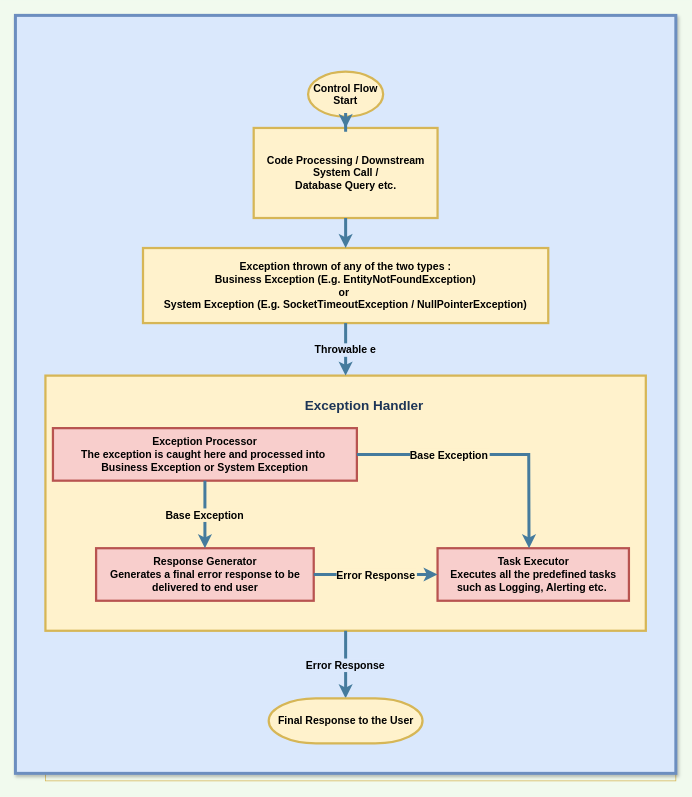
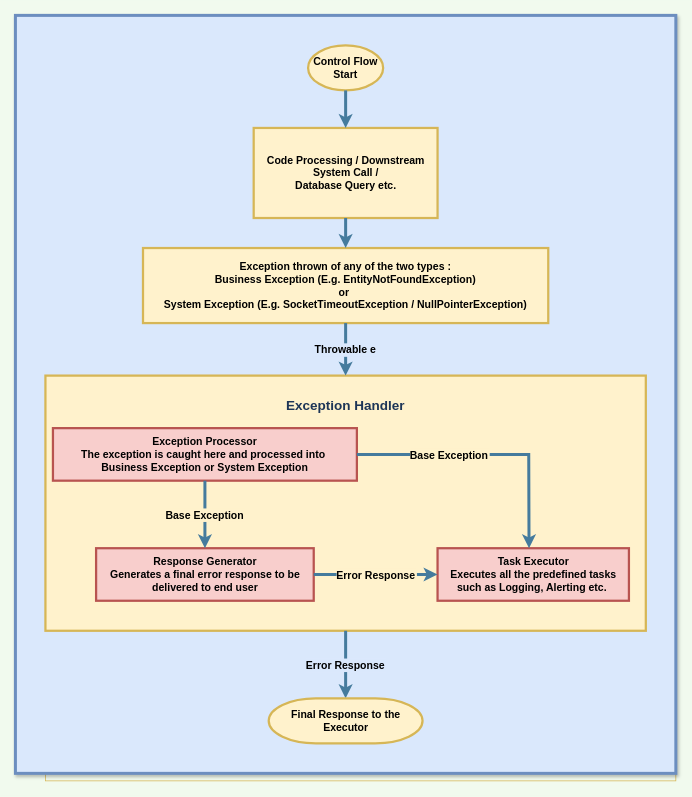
node "Control Flow Start": moved (345, 94) -> (345, 68)
node "Exception Handler": moved (364, 405) -> (345, 405)
node "Final Response to the User": label "Final Response to the User" -> "Final Response to the Executor"
